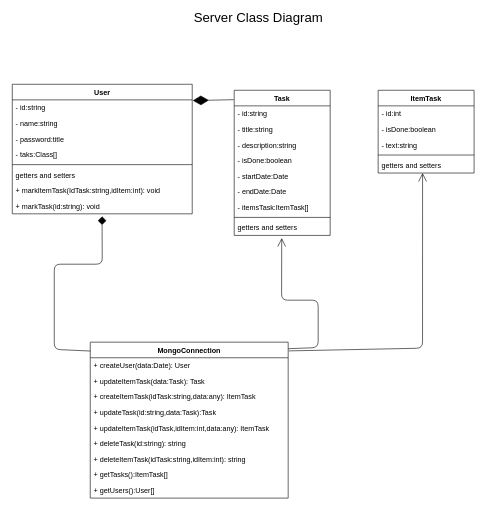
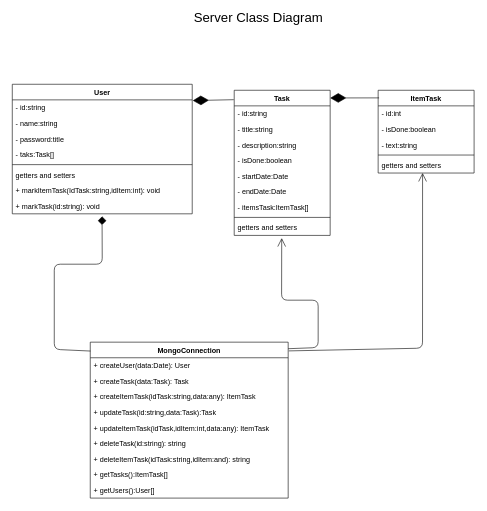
edge "ItemTask" -> "Task": added
node "- taks:Class[]": label "- taks:Class[]" -> "- taks:Task[]"
node "+ updateItemTask(data:Task): Task": label "+ updateItemTask(data:Task): Task" -> "+ createTask(data:Task): Task"
node "+ deleteItemTask(idTask:string,idItem:int): string": label "+ deleteItemTask(idTask:string,idItem:int): string" -> "+ deleteItemTask(idTask:string,idItem:and): string"
